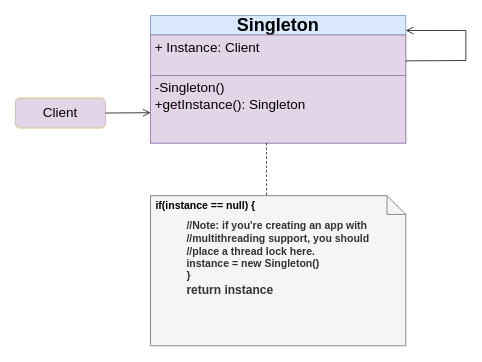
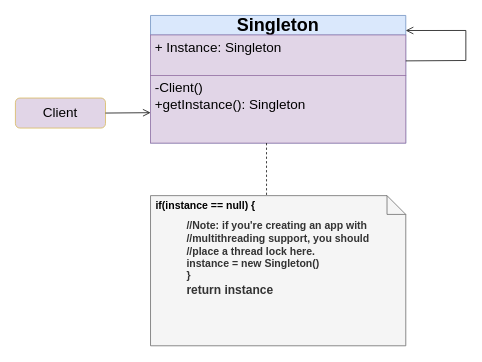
node "+ Instance: Client": label "+ Instance: Client" -> "+ Instance: Singleton"
node "-Singleton() +getInstance(): Singleton": label "-Singleton() +getInstance(): Singleton" -> "-Client() +getInstance(): Singleton"
